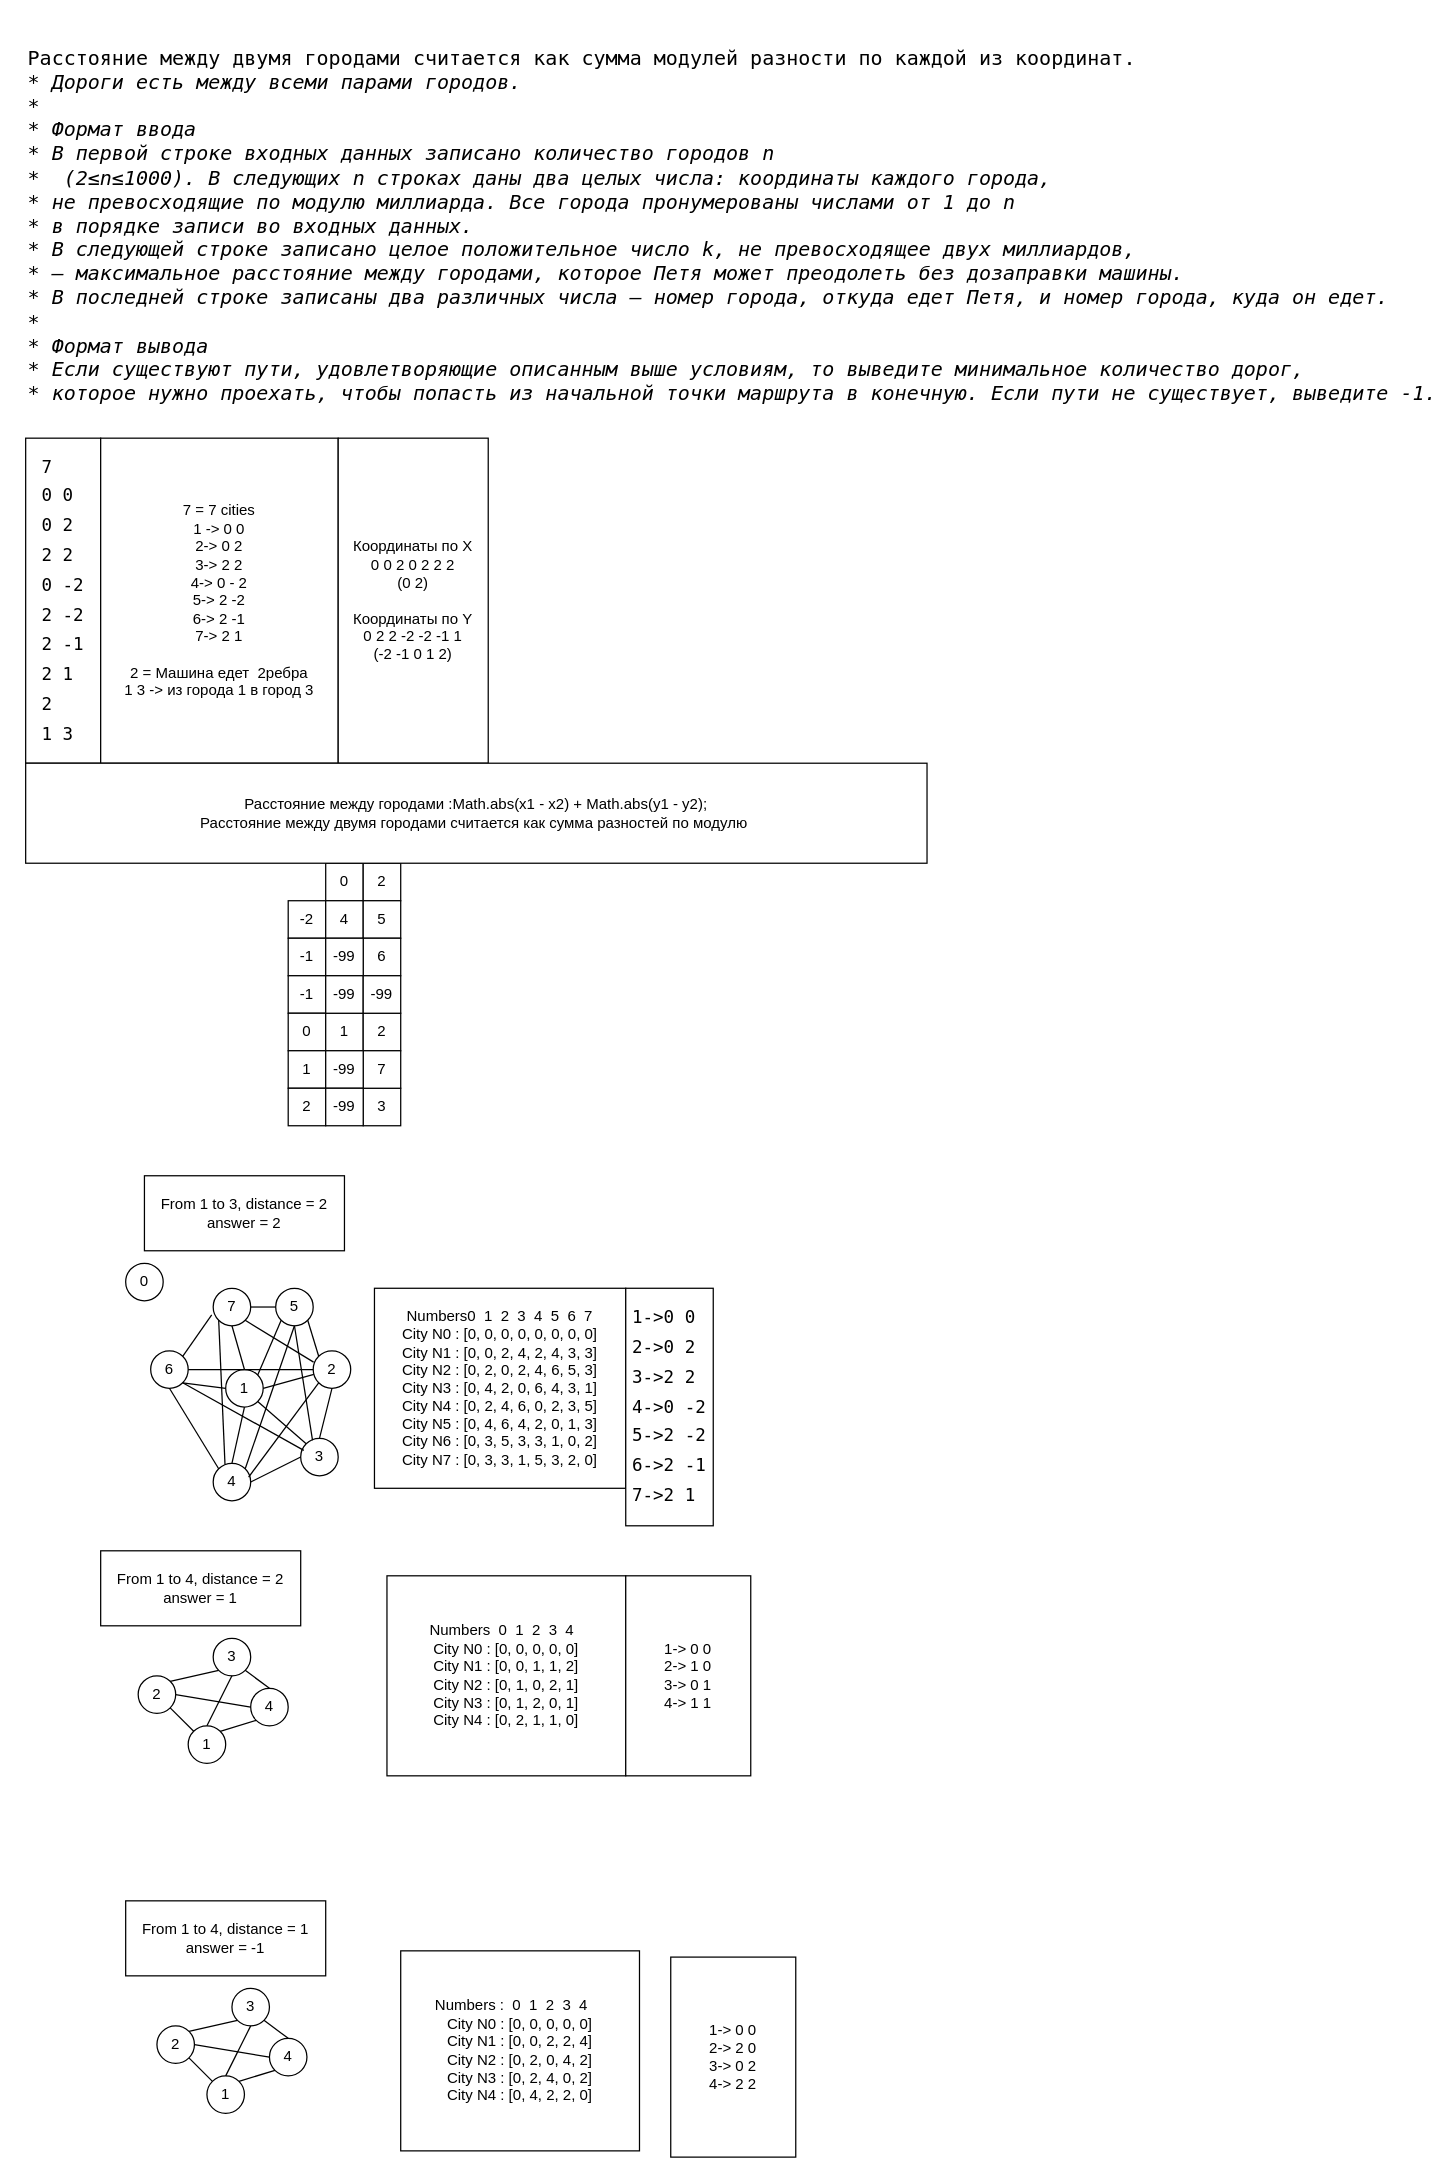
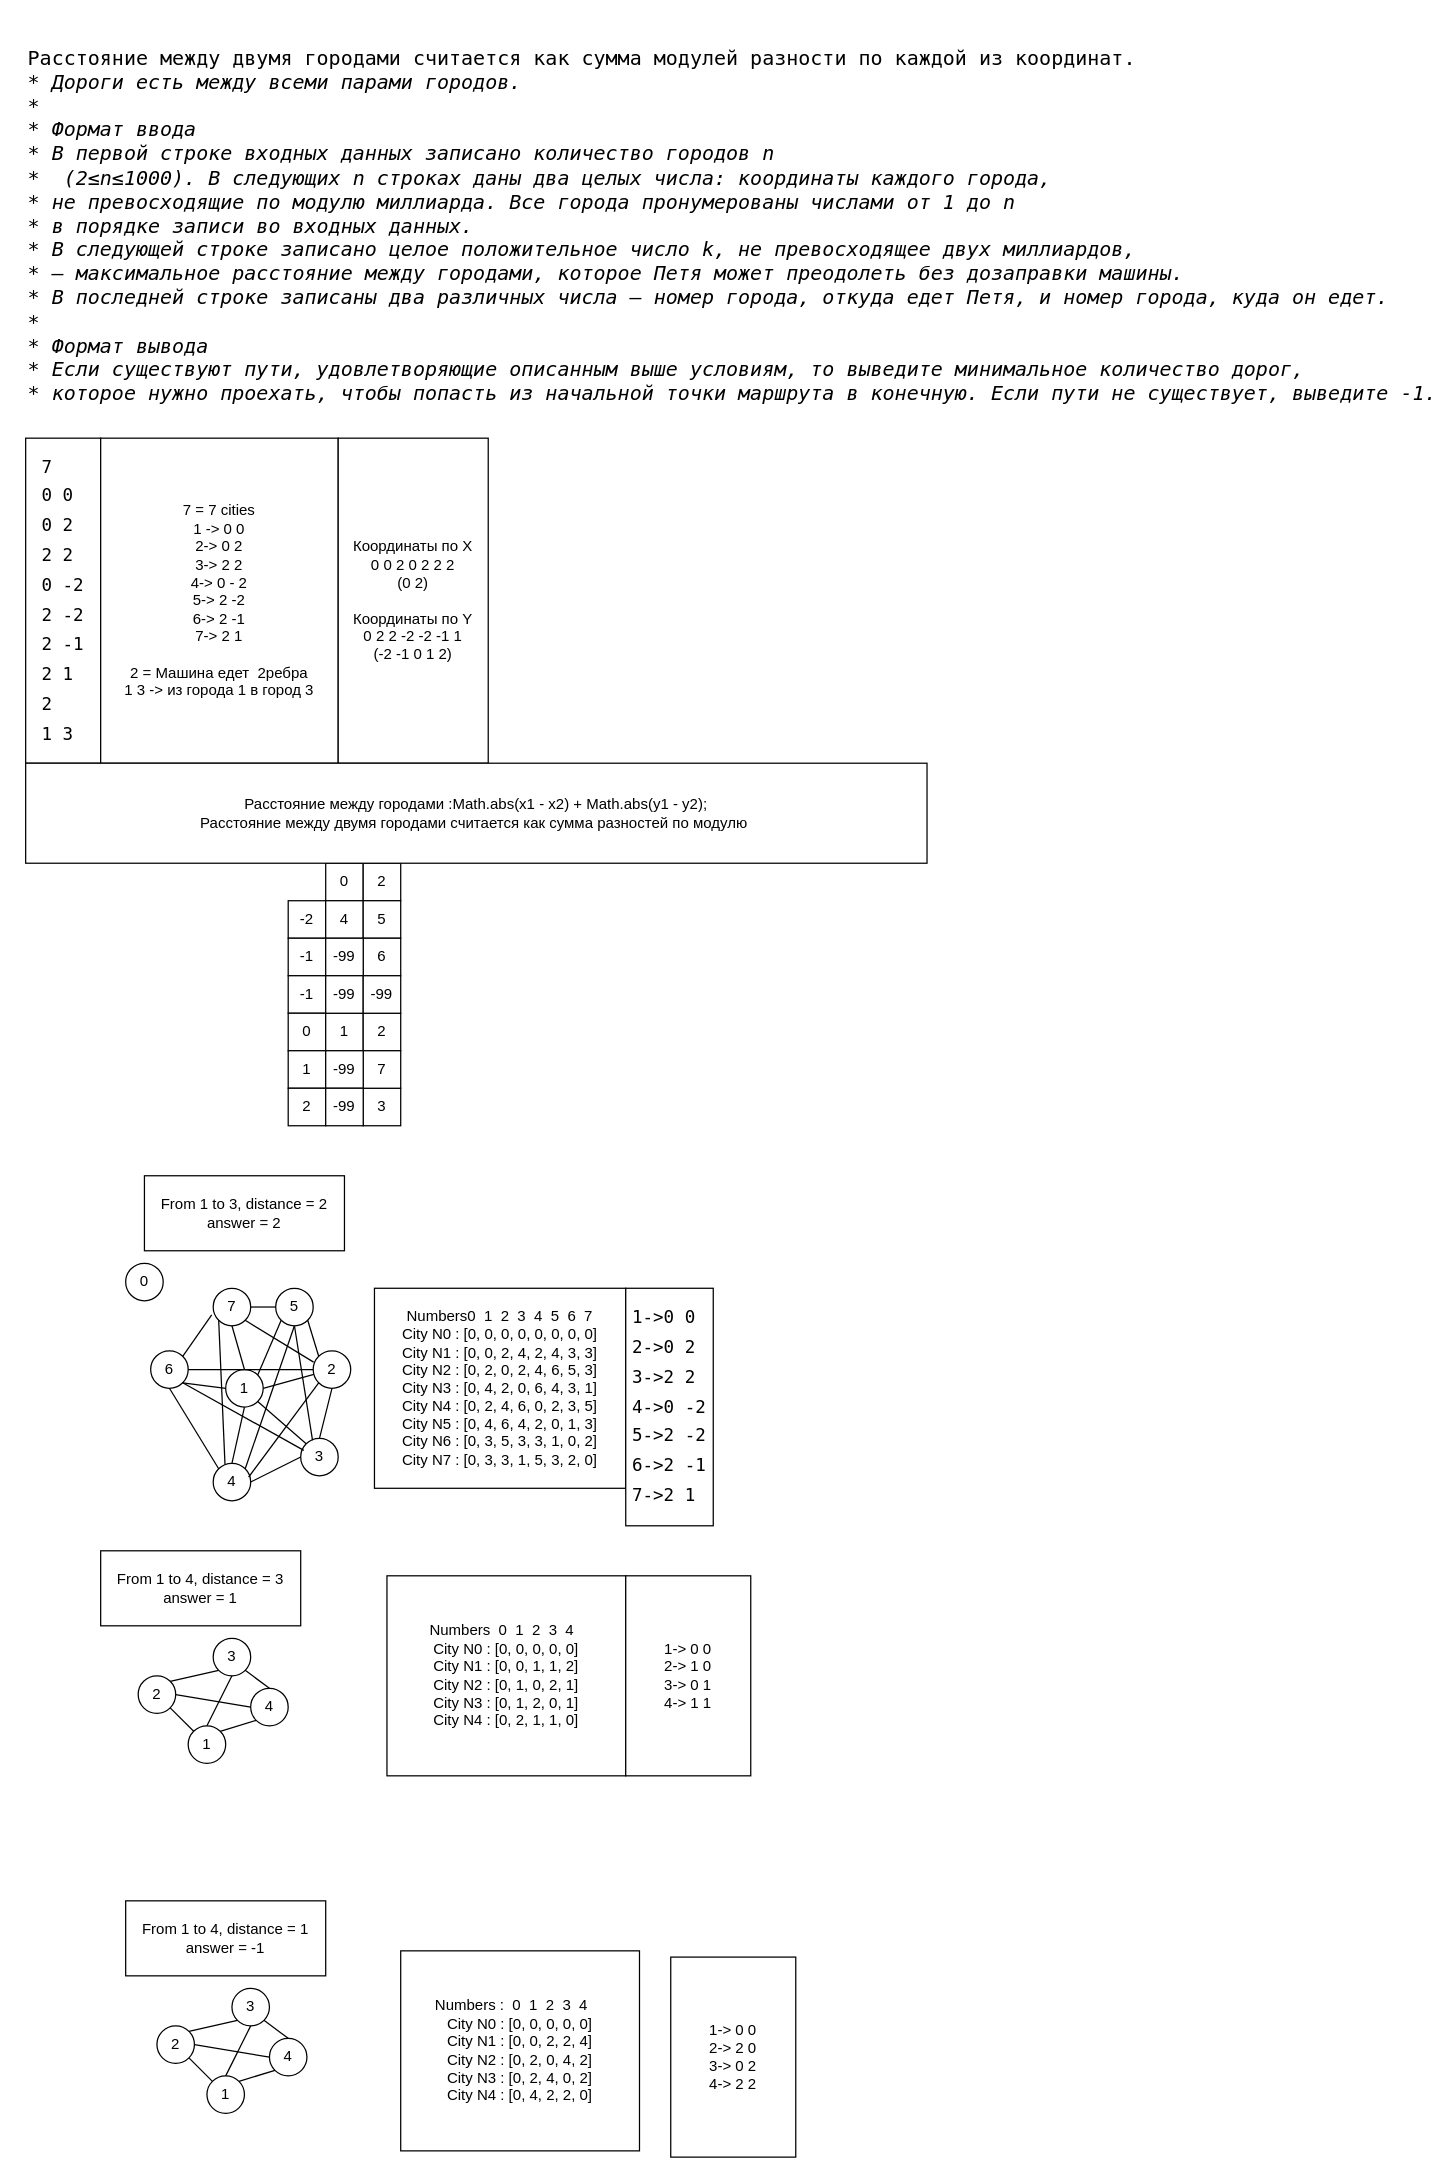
node "From 1 to 4, distance = 2 answer = 1": label "From 1 to 4, distance = 2 answer = 1" -> "From 1 to 4, distance = 3 answer = 1"
